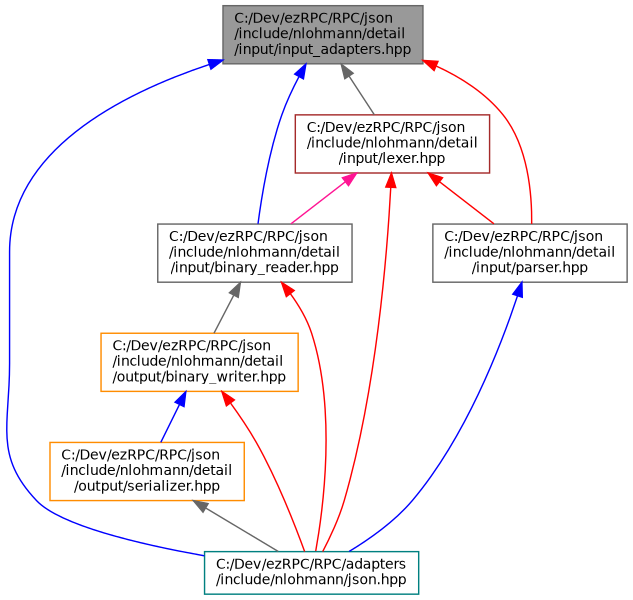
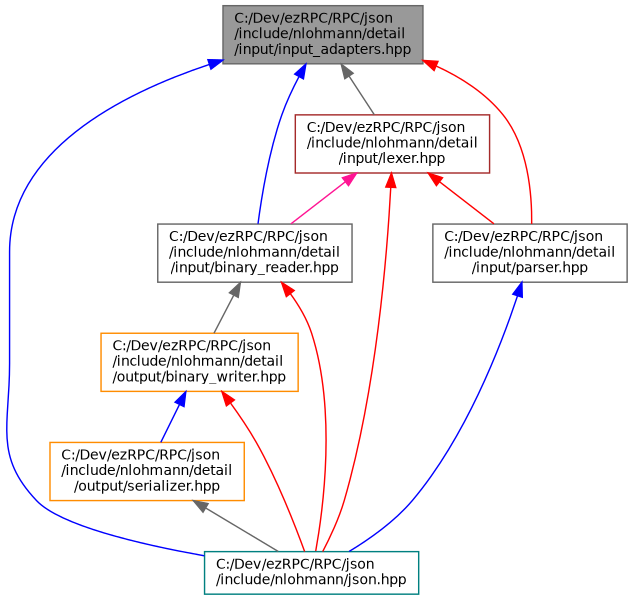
node "C:/Dev/ezRPC/RPC/adapters /include/nlohmann/json.hpp": label "C:/Dev/ezRPC/RPC/adapters /include/nlohmann/json.hpp" -> "C:/Dev/ezRPC/RPC/json /include/nlohmann/json.hpp"
